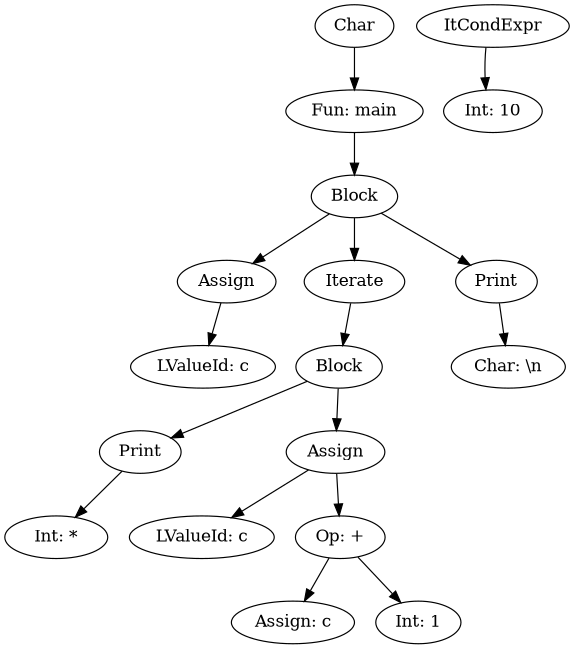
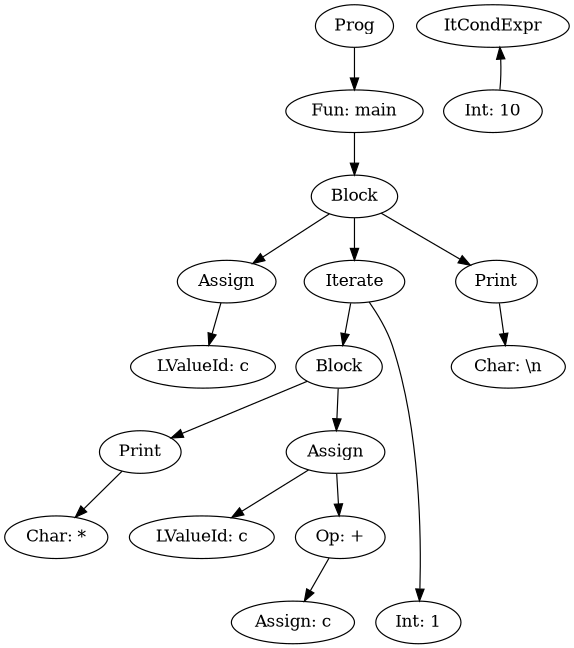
node "Char": label "Char" -> "Prog"
edge "ItCondExpr" -> "Int: 10": reversed
node "Int: *": label "Int: *" -> "Char: *"
edge "Op: +" -> "Int: 1": now "Iterate" -> "Int: 1"
